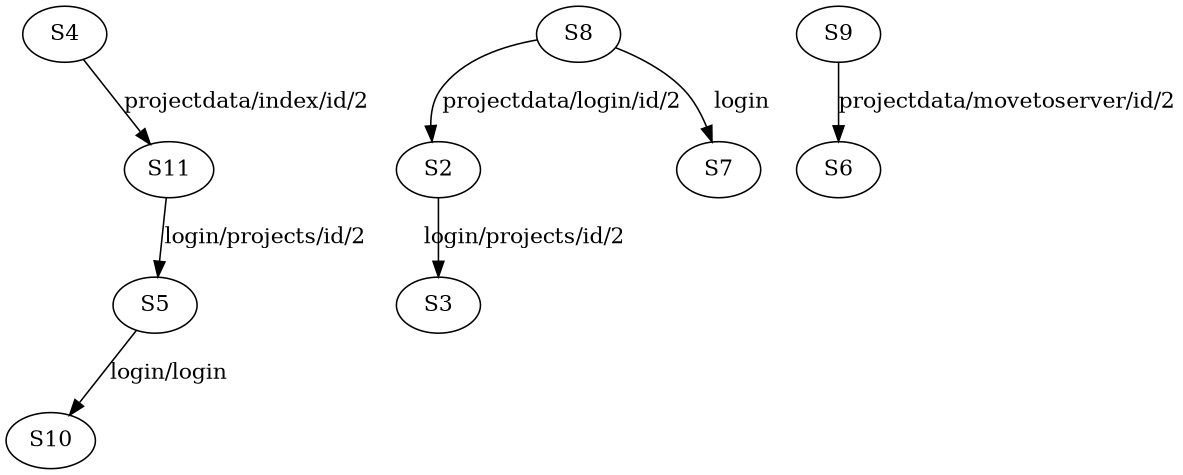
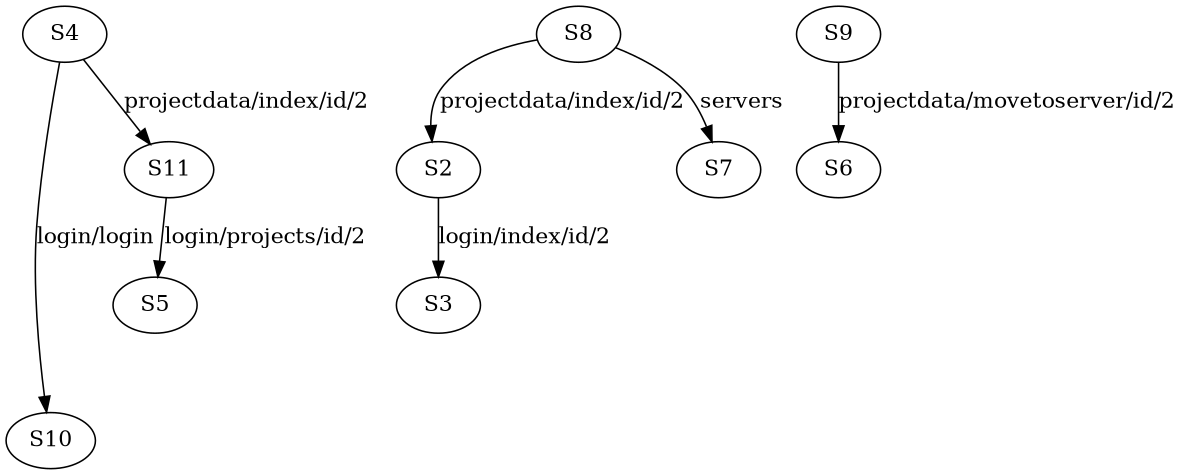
edge "S8" -> "S2": label "projectdata/login/id/2" -> "projectdata/index/id/2"
edge "S8" -> "S7": label "login" -> "servers"
edge "S2" -> "S3": label "login/projects/id/2" -> "login/index/id/2"
edge "S5" -> "S10": now "S4" -> "S10"
